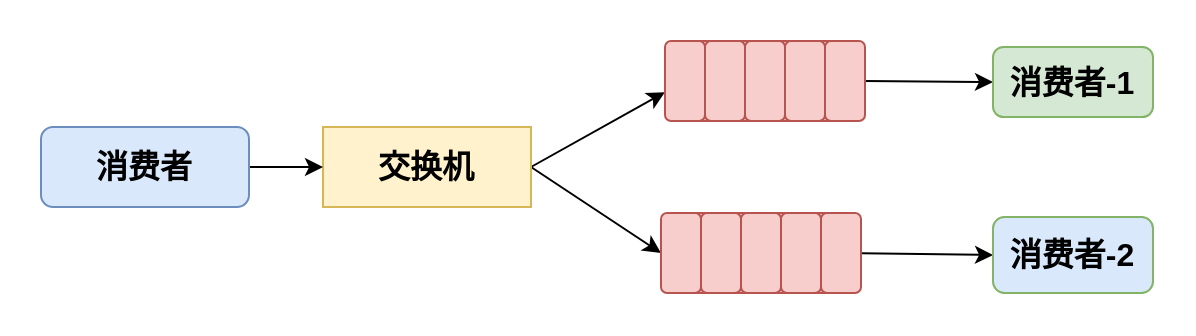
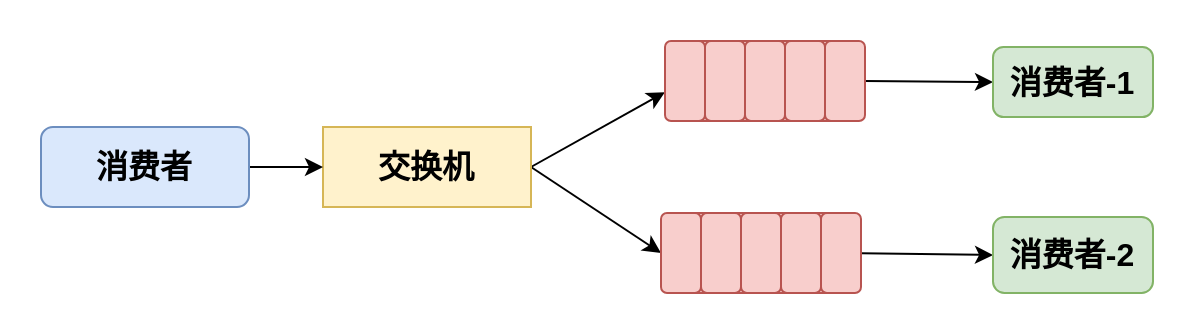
node "消费者-2": fillcolor #dae8fc -> #d5e8d4
